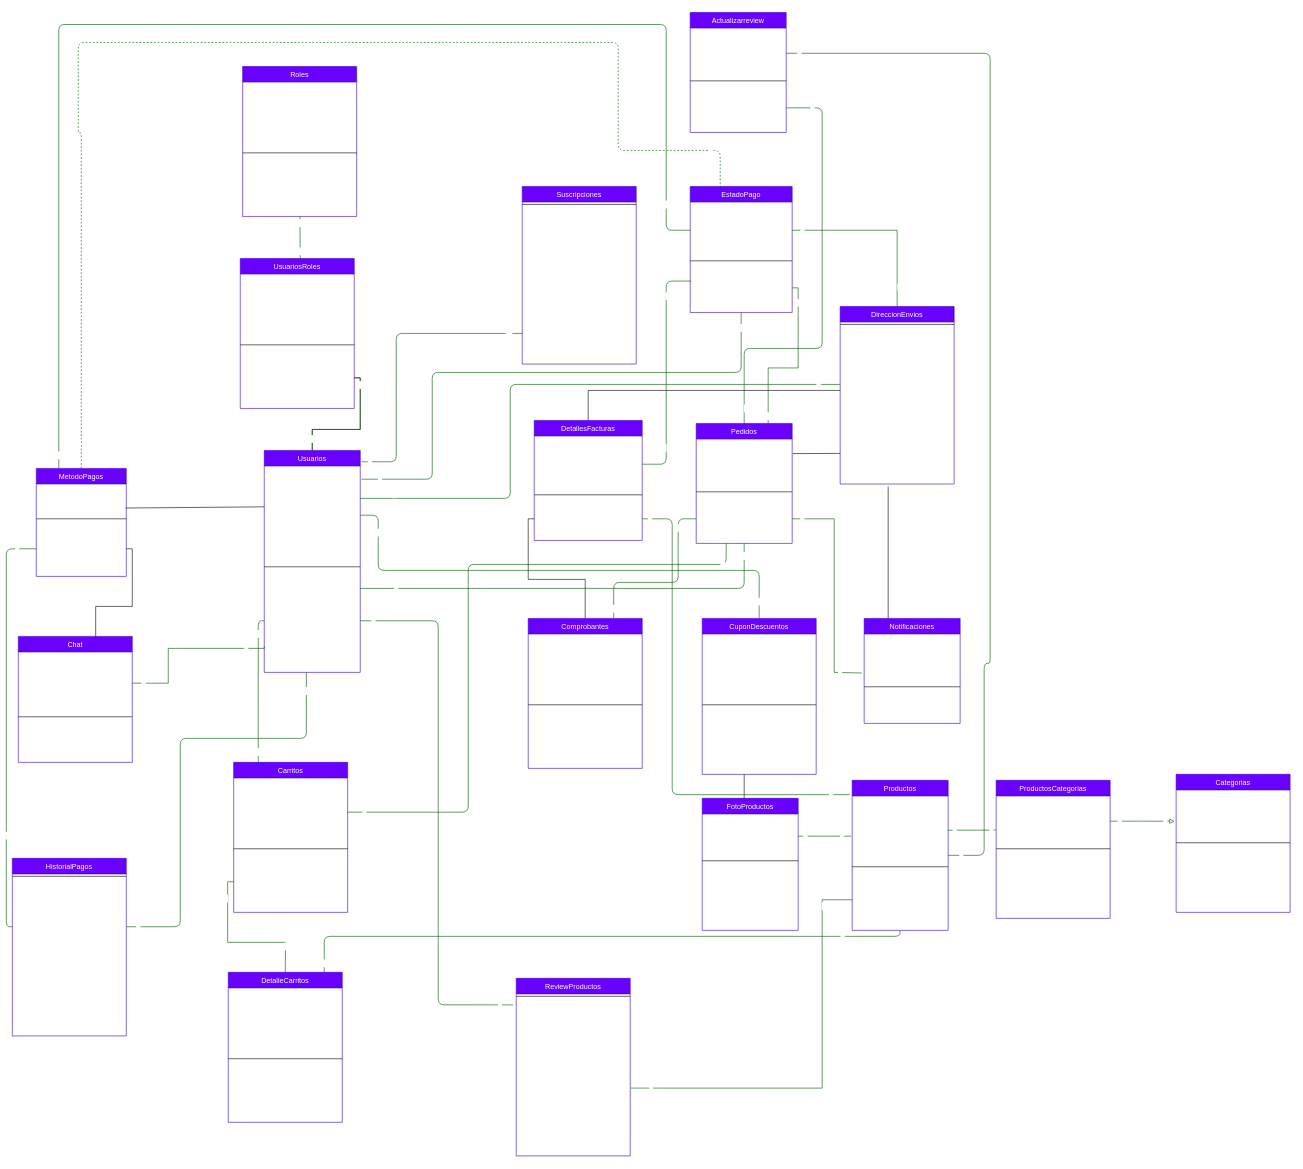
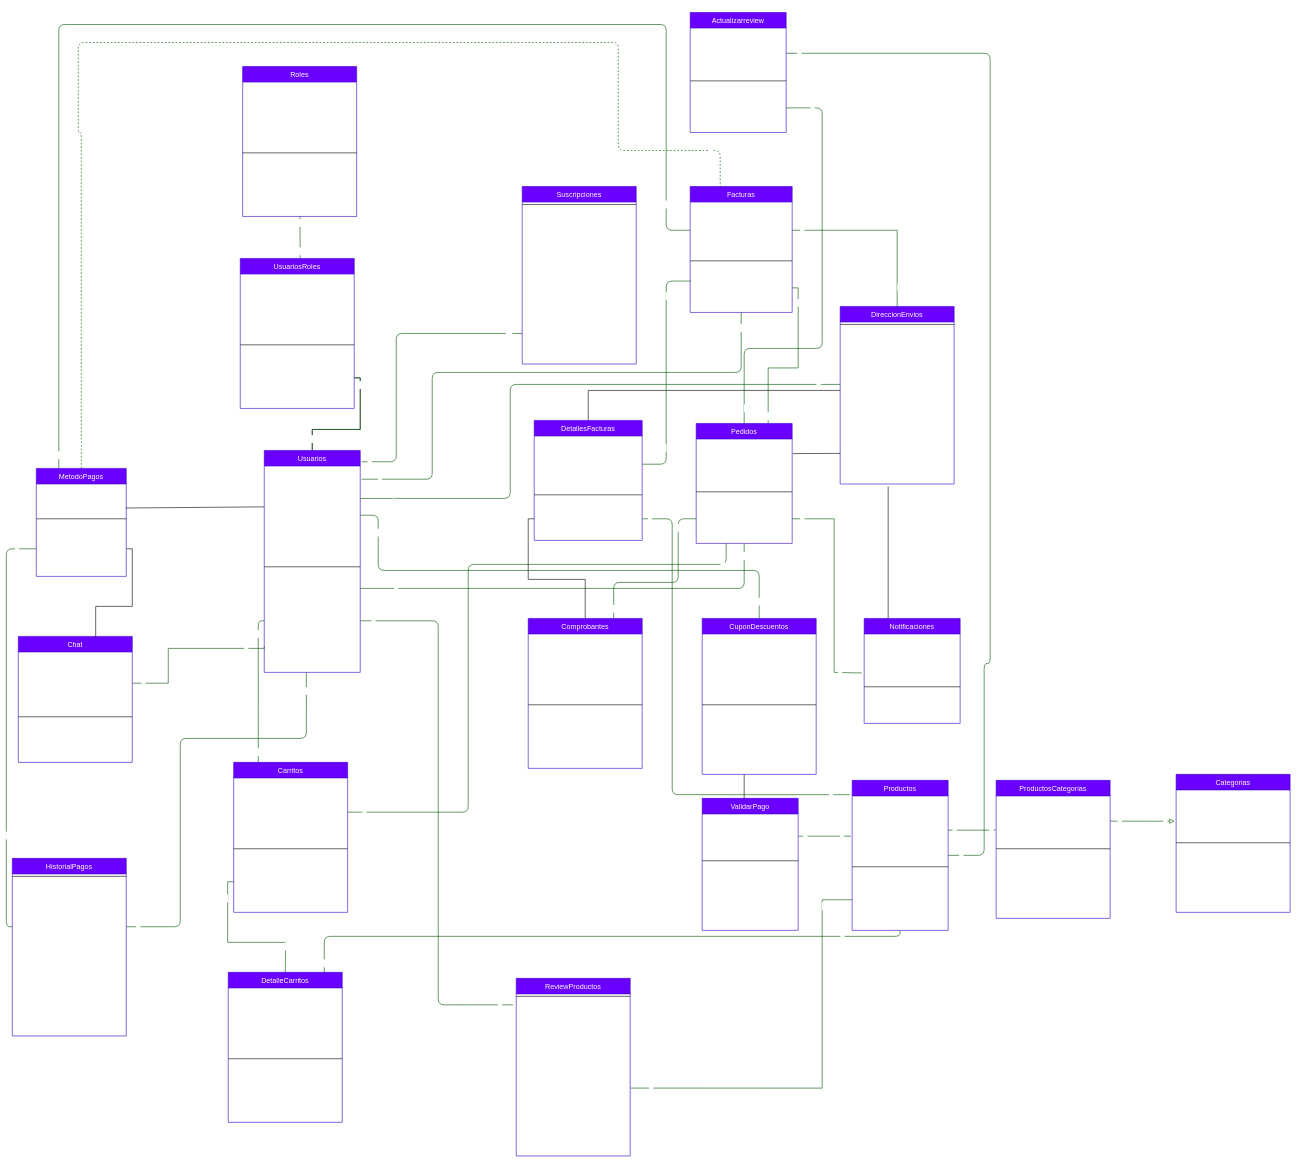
node "EstadoPago": label "EstadoPago" -> "Facturas"
node "FotoProductos": label "FotoProductos" -> "ValidarPago"
